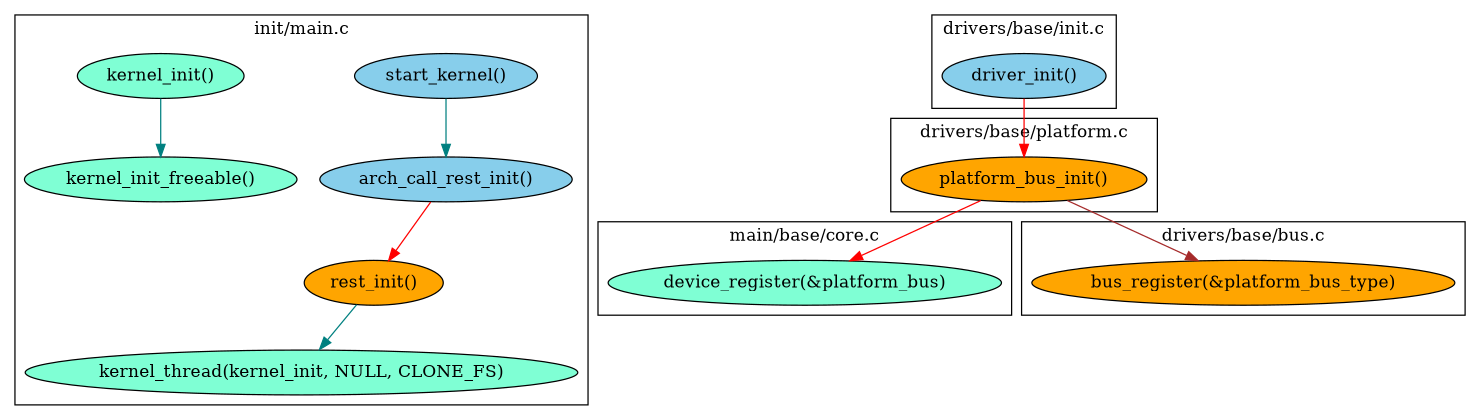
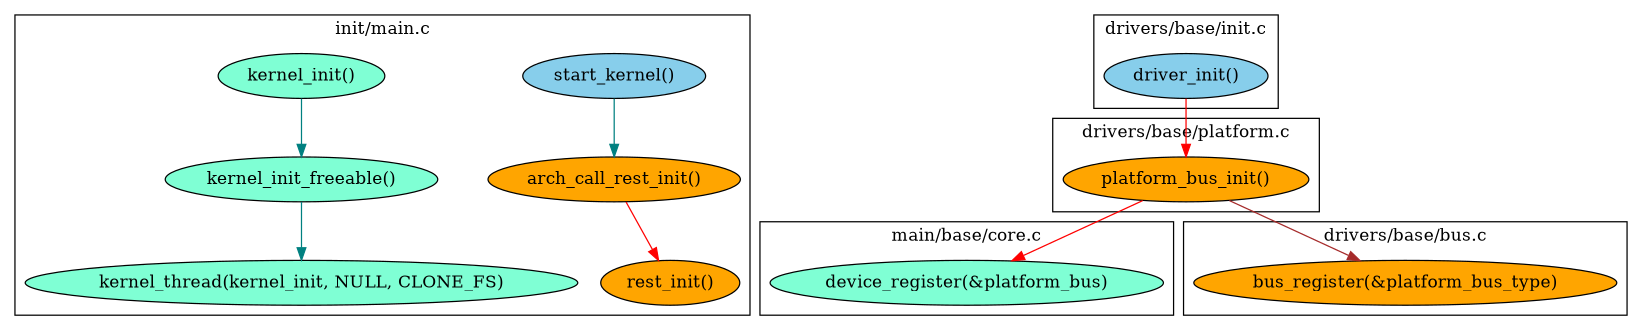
node "arch_call_rest_init()": fillcolor skyblue -> orange
edge "rest_init()" -> "kernel_thread(kernel_init, NULL, CLONE_FS)": now "kernel_init_freeable()" -> "kernel_thread(kernel_init, NULL, CLONE_FS)"
